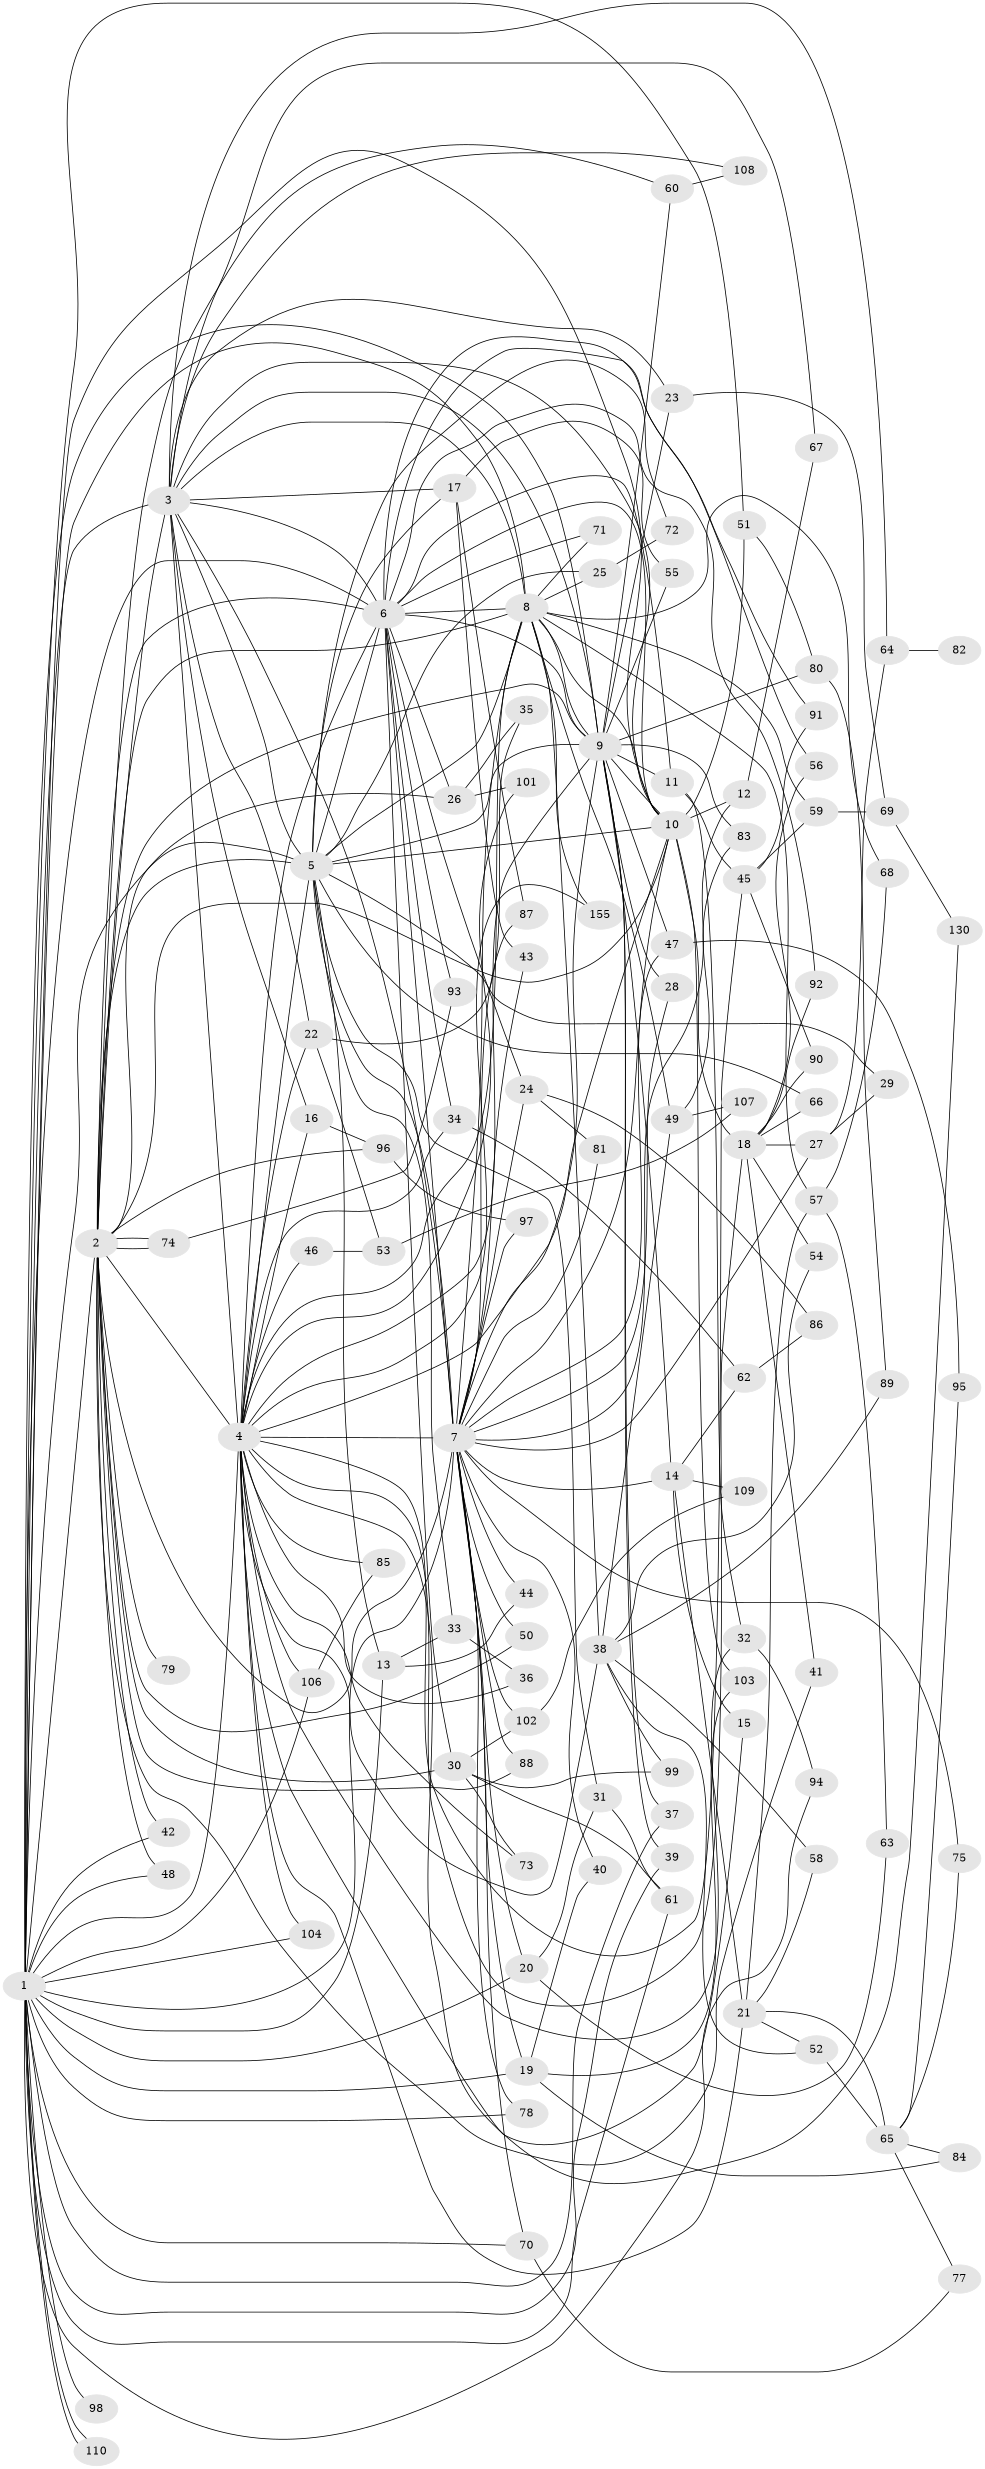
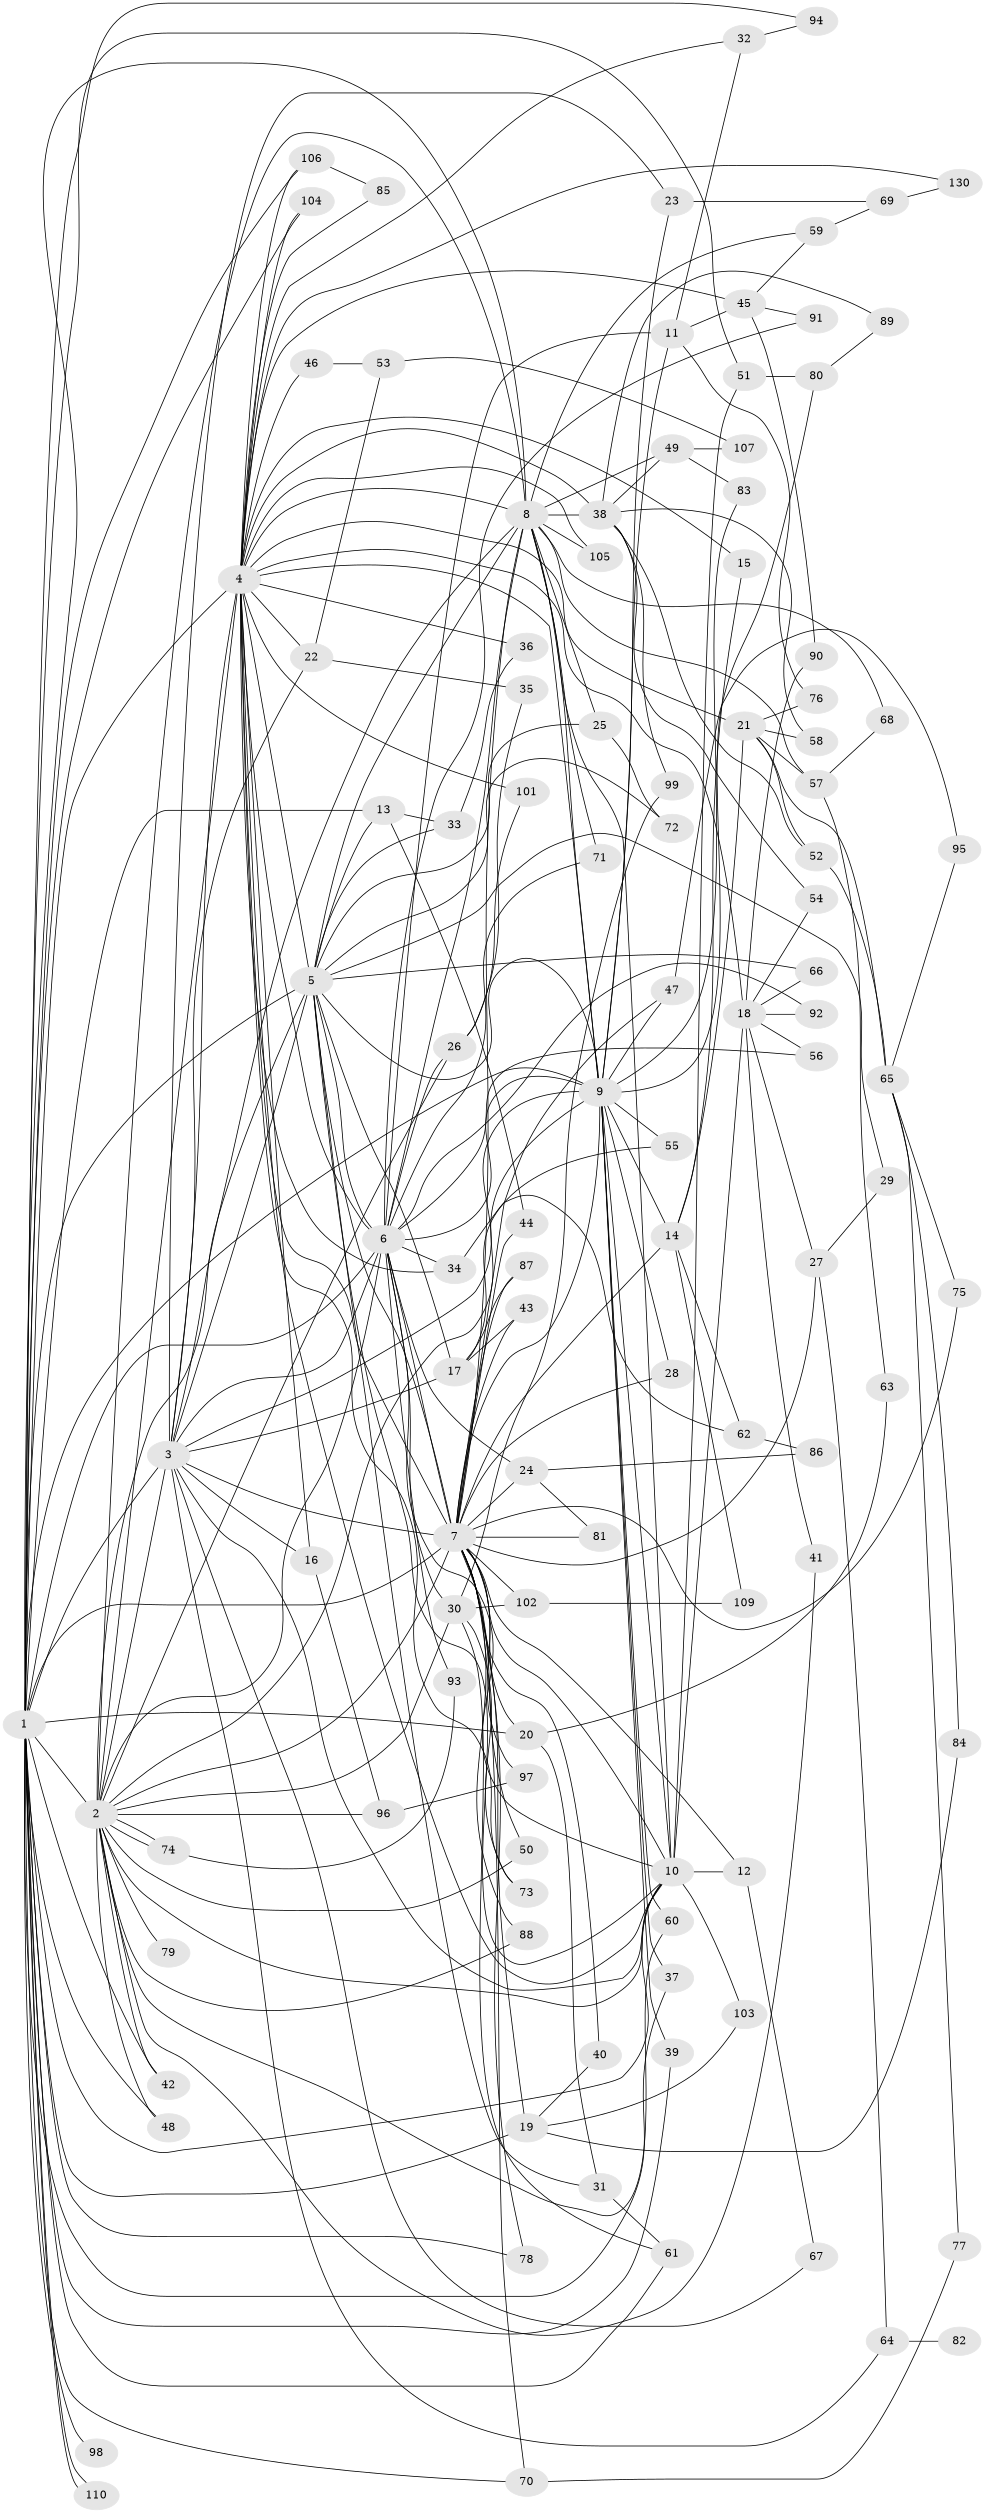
node "108": removed
node "76": added
node "155": label "155" -> "105"
